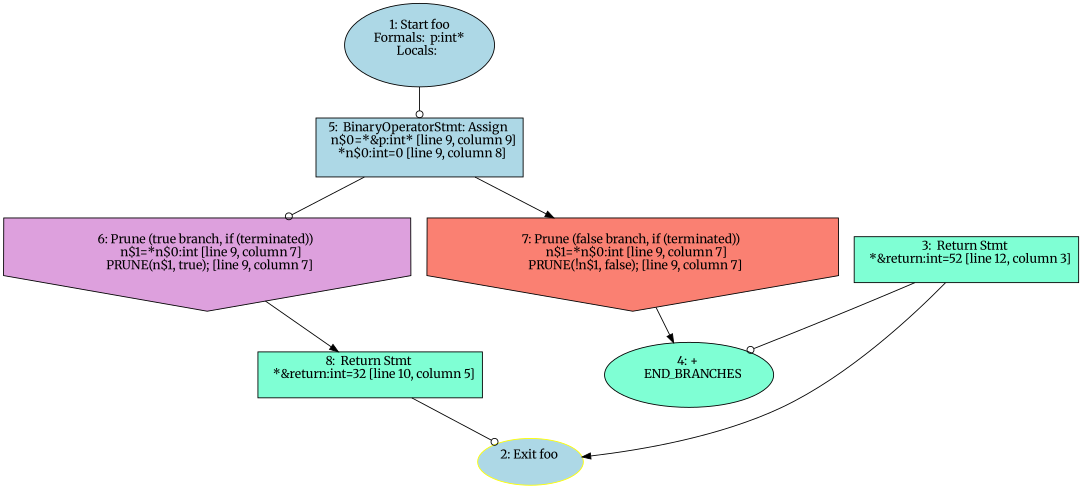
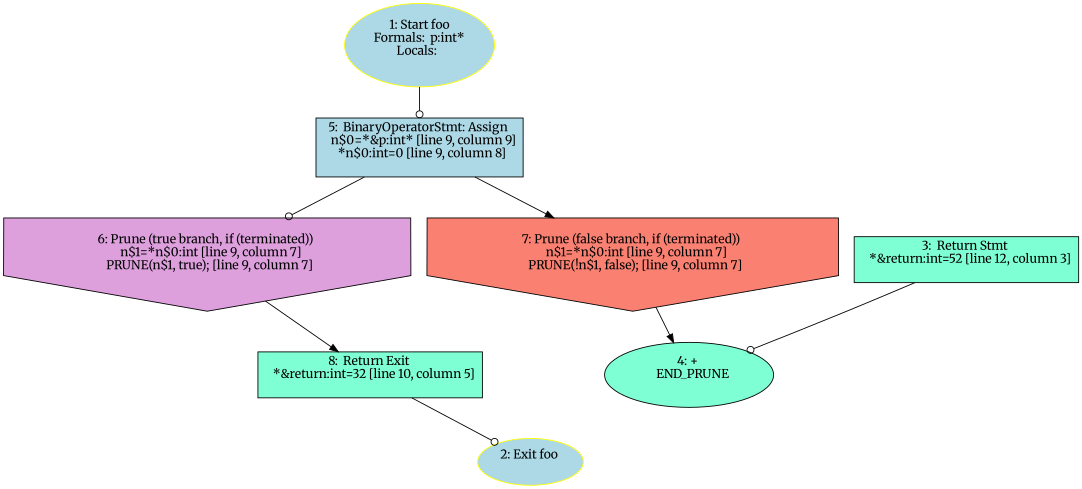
node "1: Start foo Formals:  p:int* Locals:": color black -> yellow
node "8:  Return Stmt *&return:int=32 [line 10, column 5]": label "8:  Return Stmt *&return:int=32 [line 10, column 5]" -> "8:  Return Exit *&return:int=32 [line 10, column 5]"
node "4: + END_BRANCHES": label "4: + END_BRANCHES" -> "4: + END_PRUNE"
edge "3:  Return Stmt *&return:int=52 [line 12, column 3]" -> "2: Exit foo": removed
